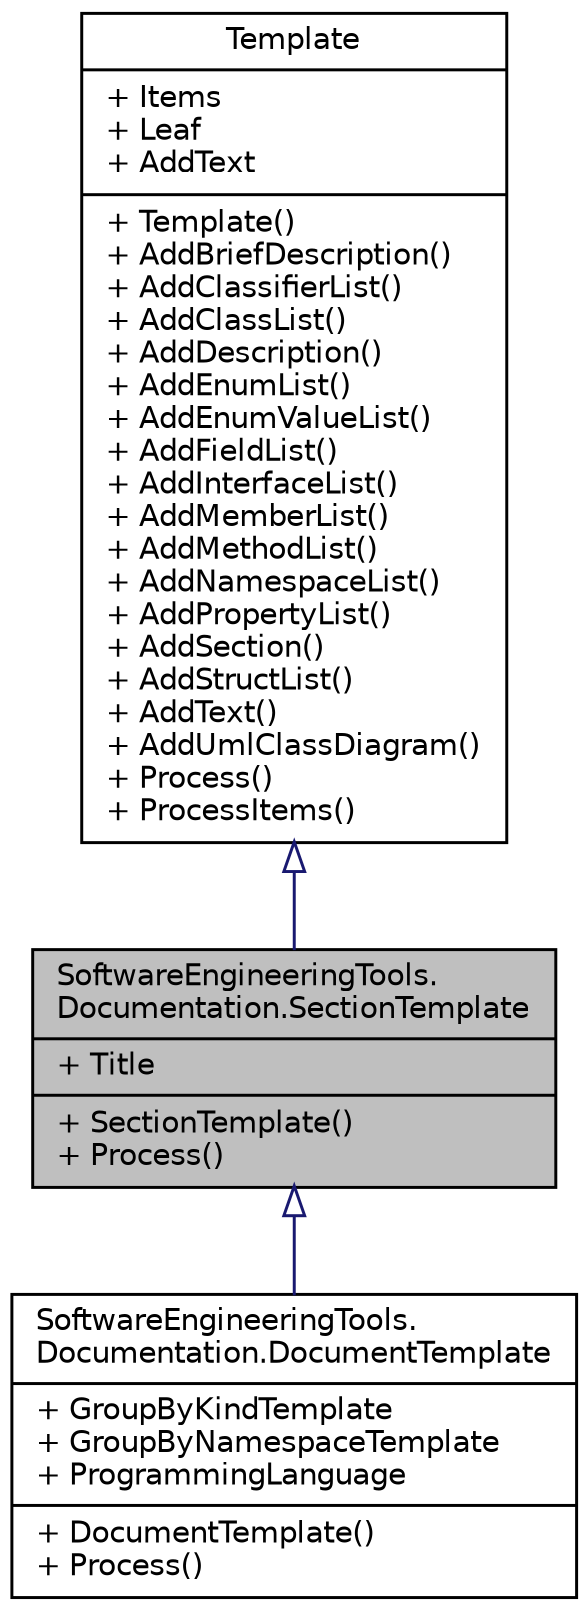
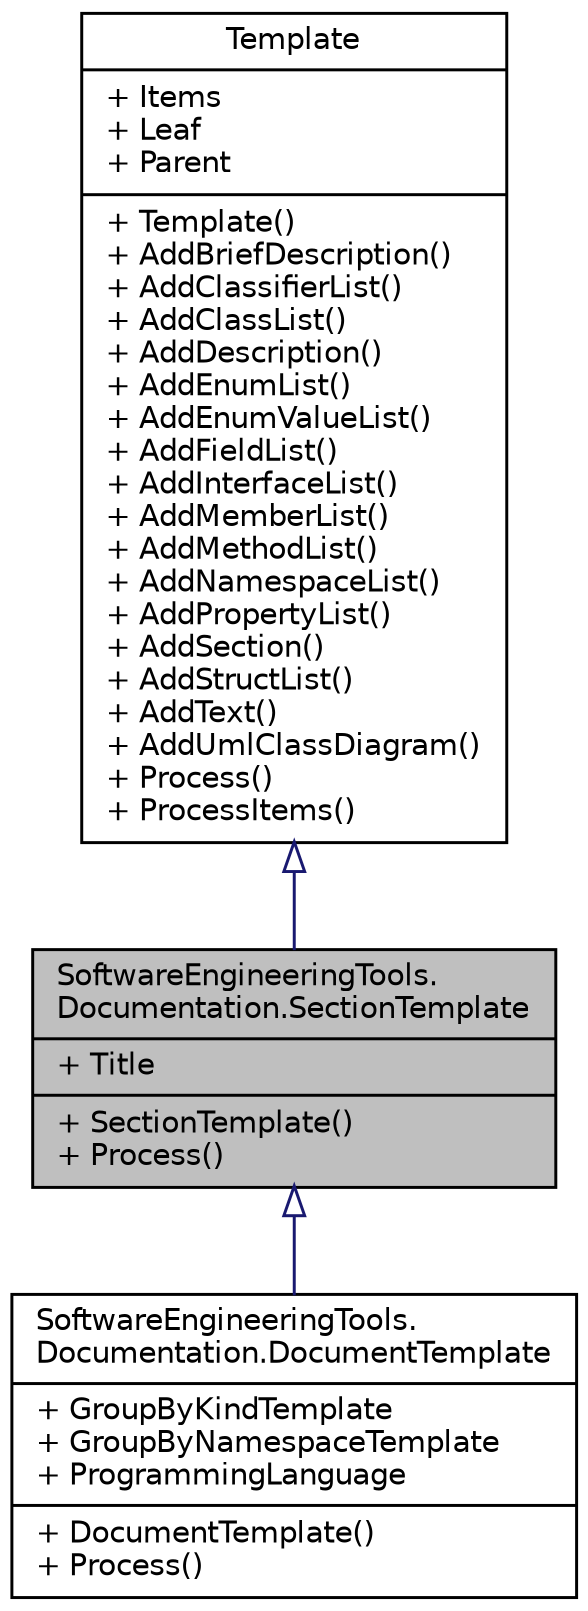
node "Template": text "+ AddText" -> "+ Parent"
